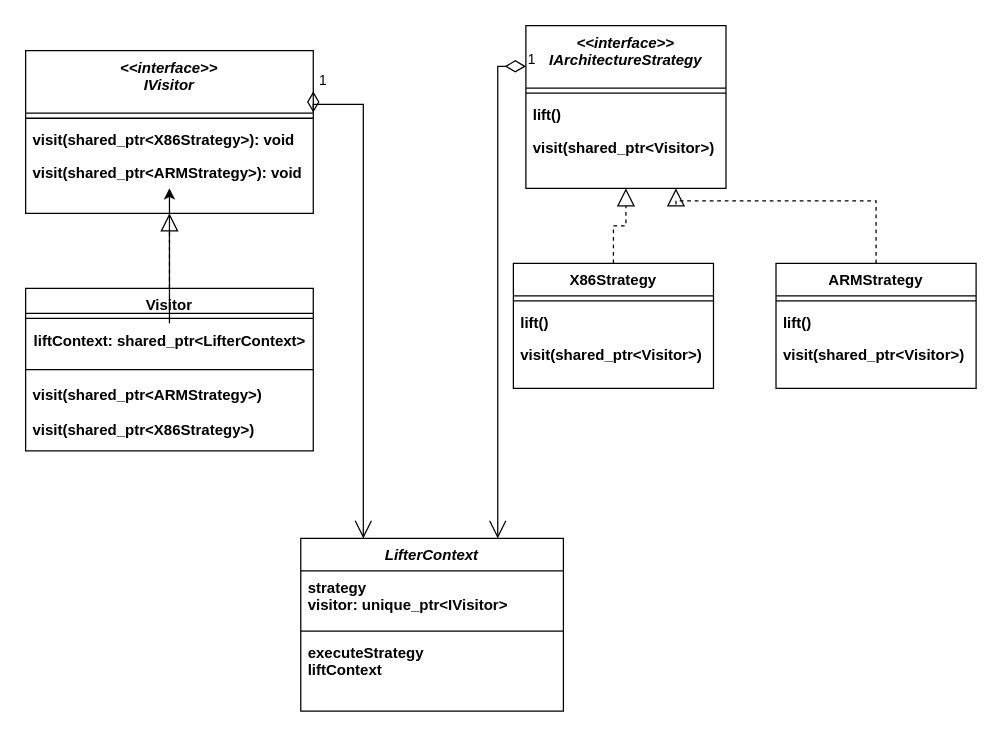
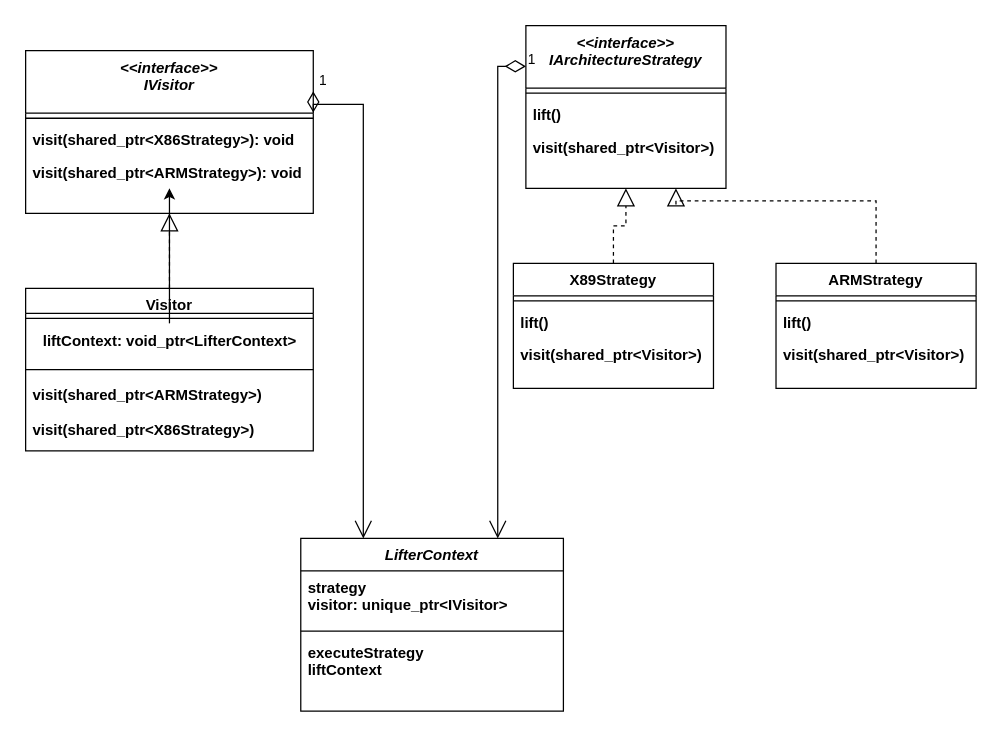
node "X86Strategy": label "X86Strategy" -> "X89Strategy"
node "liftContext: shared_ptr<LifterContext>": label "liftContext: shared_ptr<LifterContext>" -> "liftContext: void_ptr<LifterContext>"
